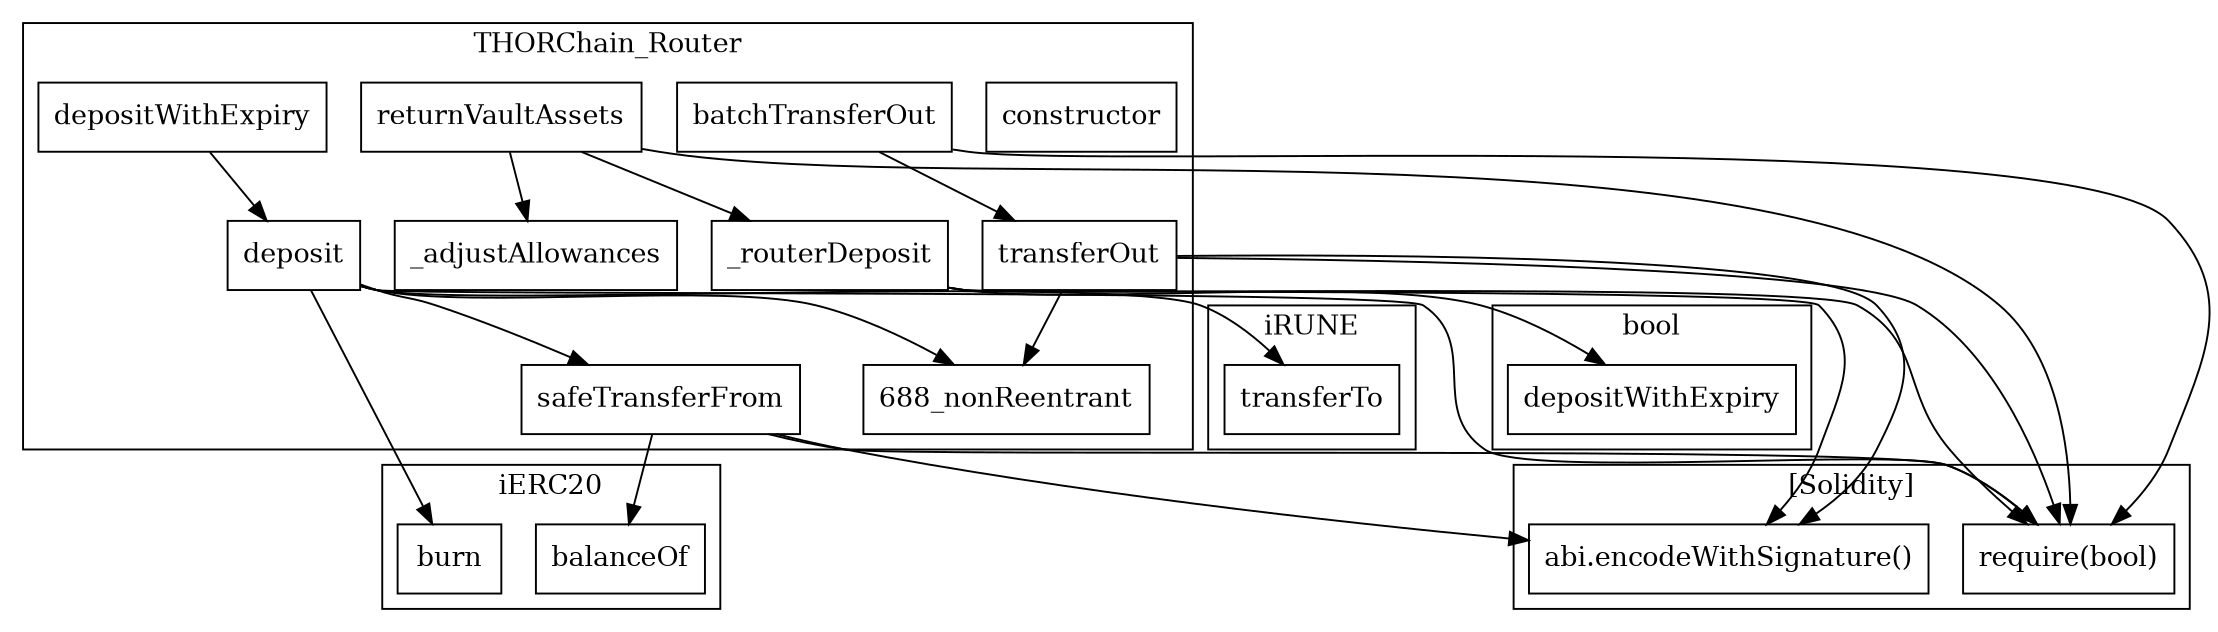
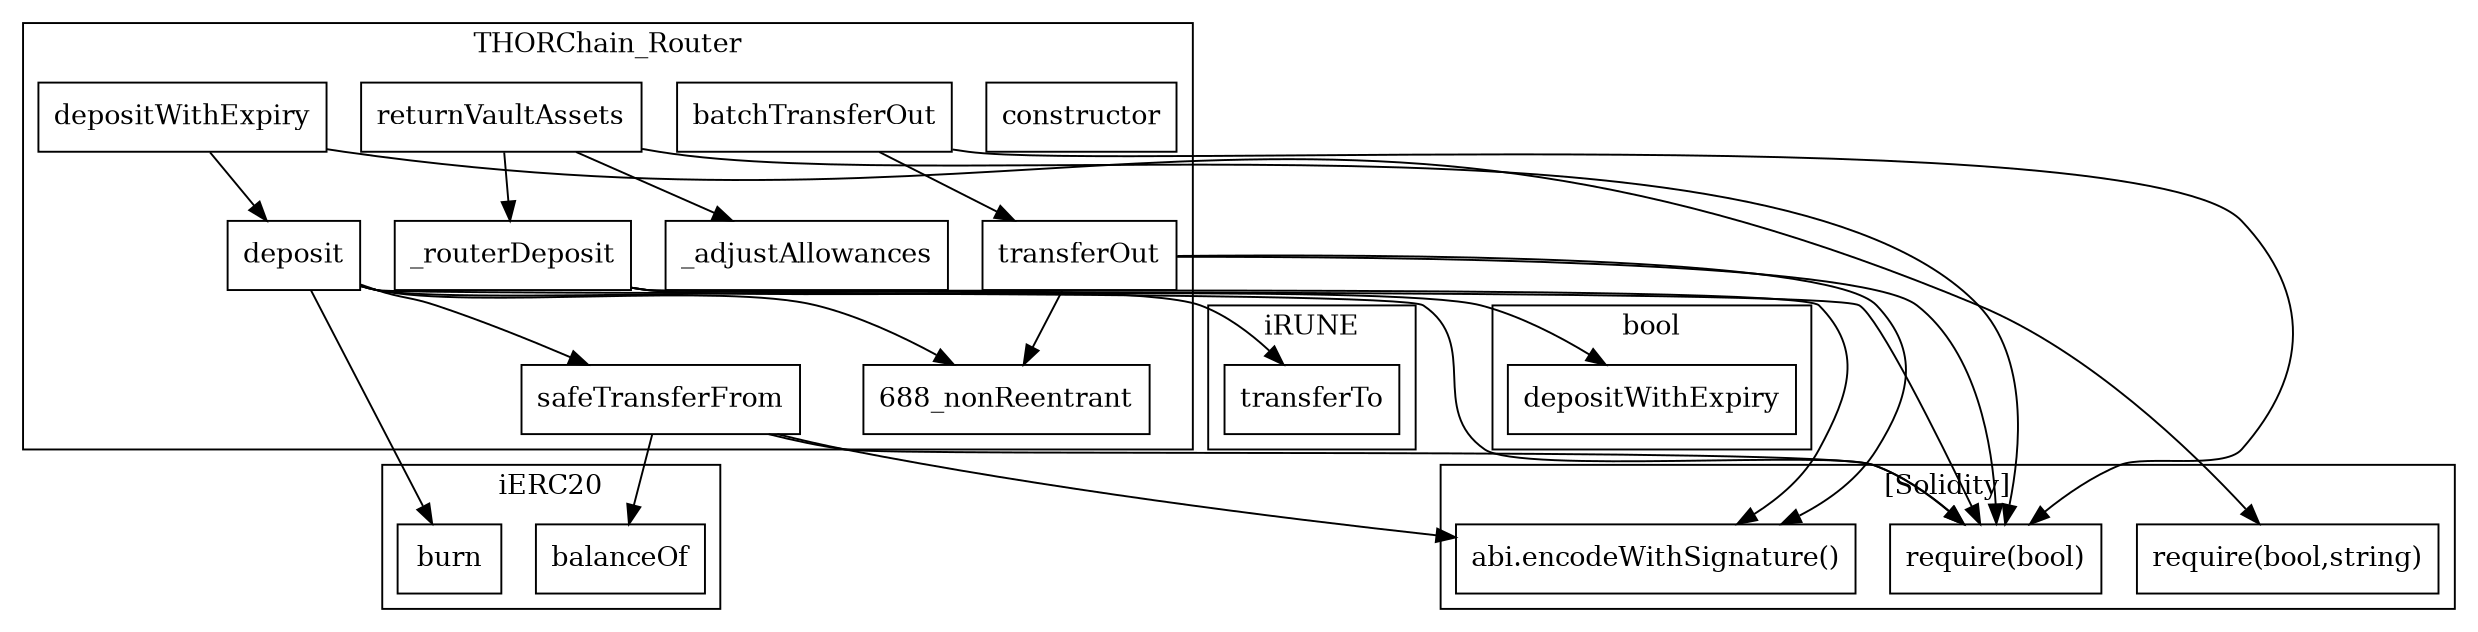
node "require(bool,string)": added
